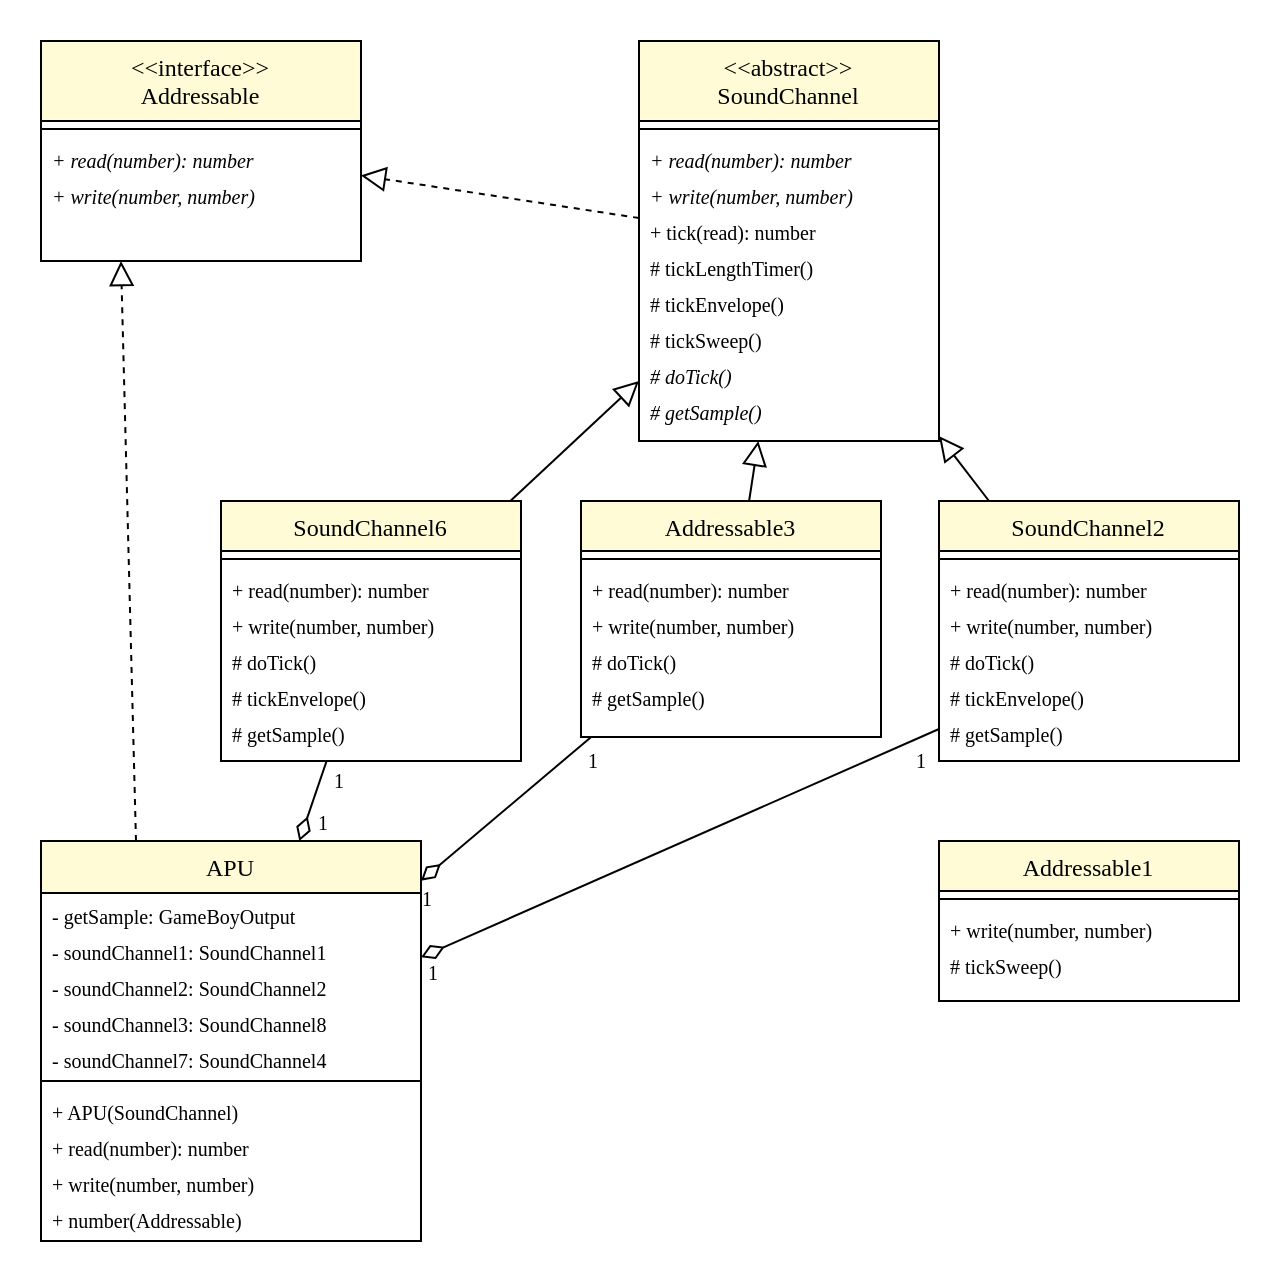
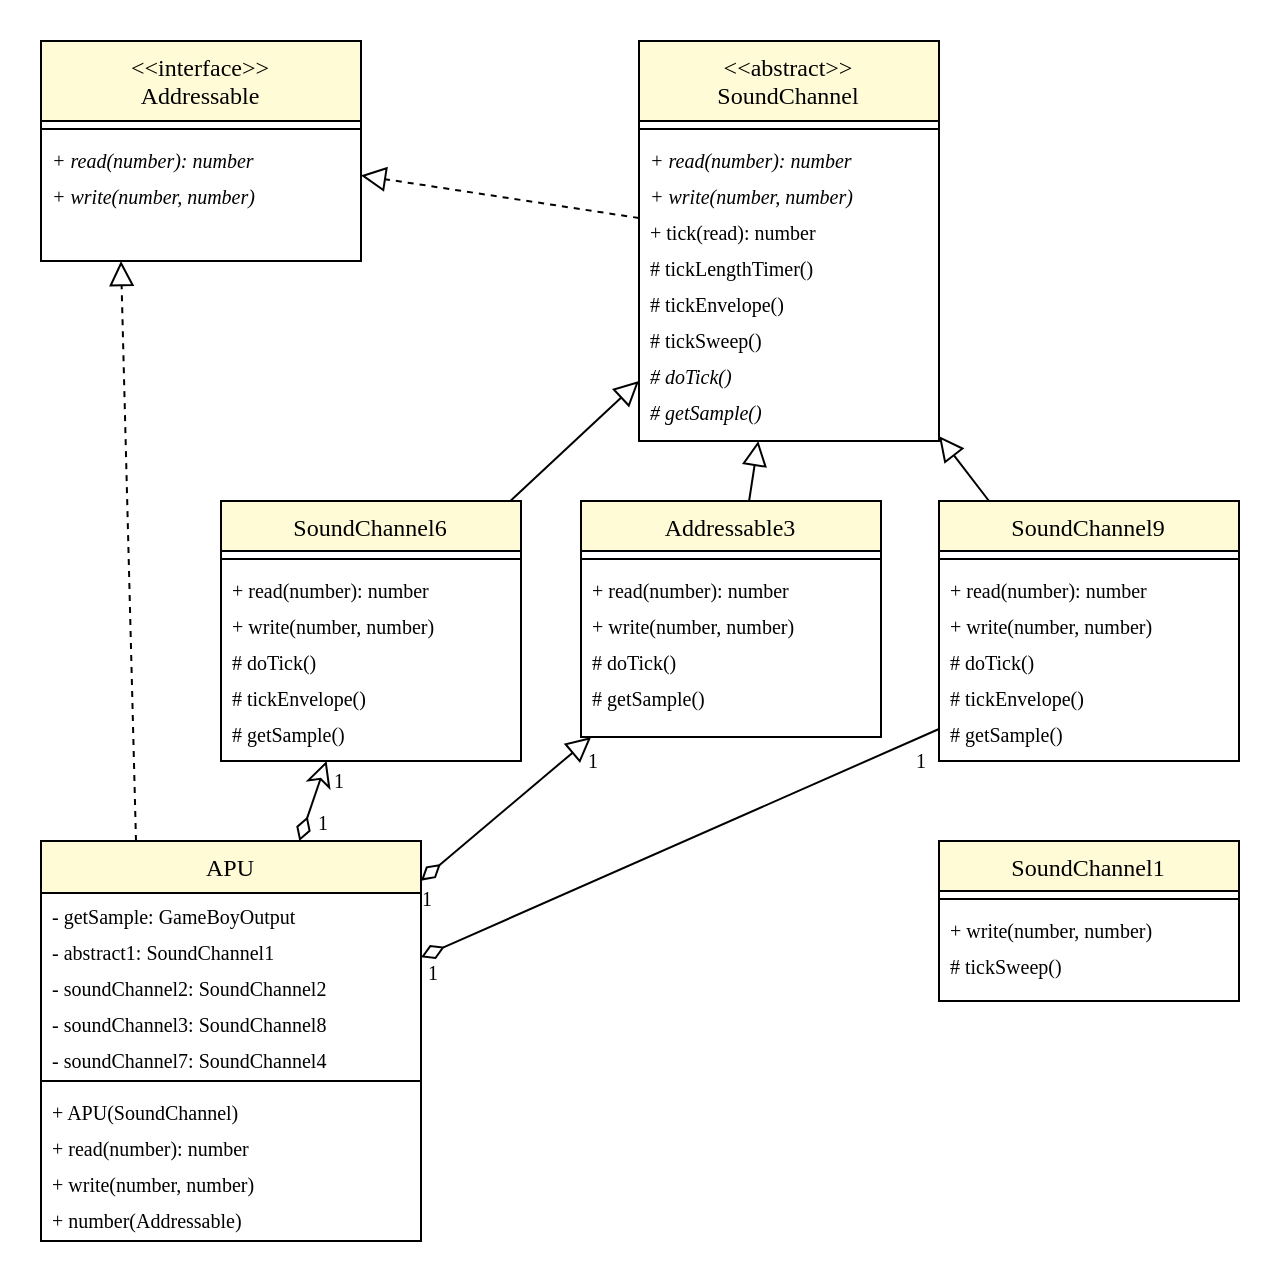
node "SoundChannel2": label "SoundChannel2" -> "SoundChannel9"
edge "Addressable3" -> "APU": arrowhead none -> block
edge "SoundChannel6" -> "APU": arrowhead none -> classic
node "Addressable1": label "Addressable1" -> "SoundChannel1"
node "- soundChannel1: SoundChannel1": label "- soundChannel1: SoundChannel1" -> "- abstract1: SoundChannel1"
